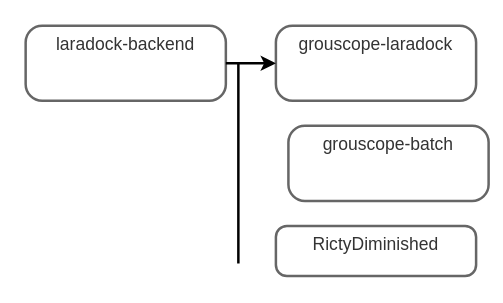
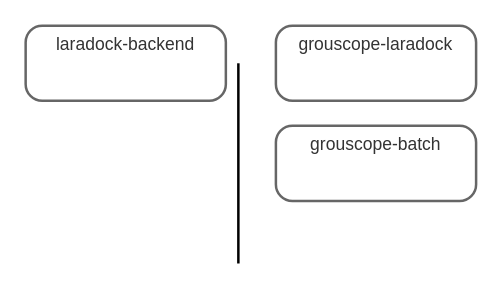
edge "laradock-backend" -> "grouscope-laradock": removed
node "grouscope-batch": moved (388, 163) -> (376, 163)
node "RictyDiminished": removed
